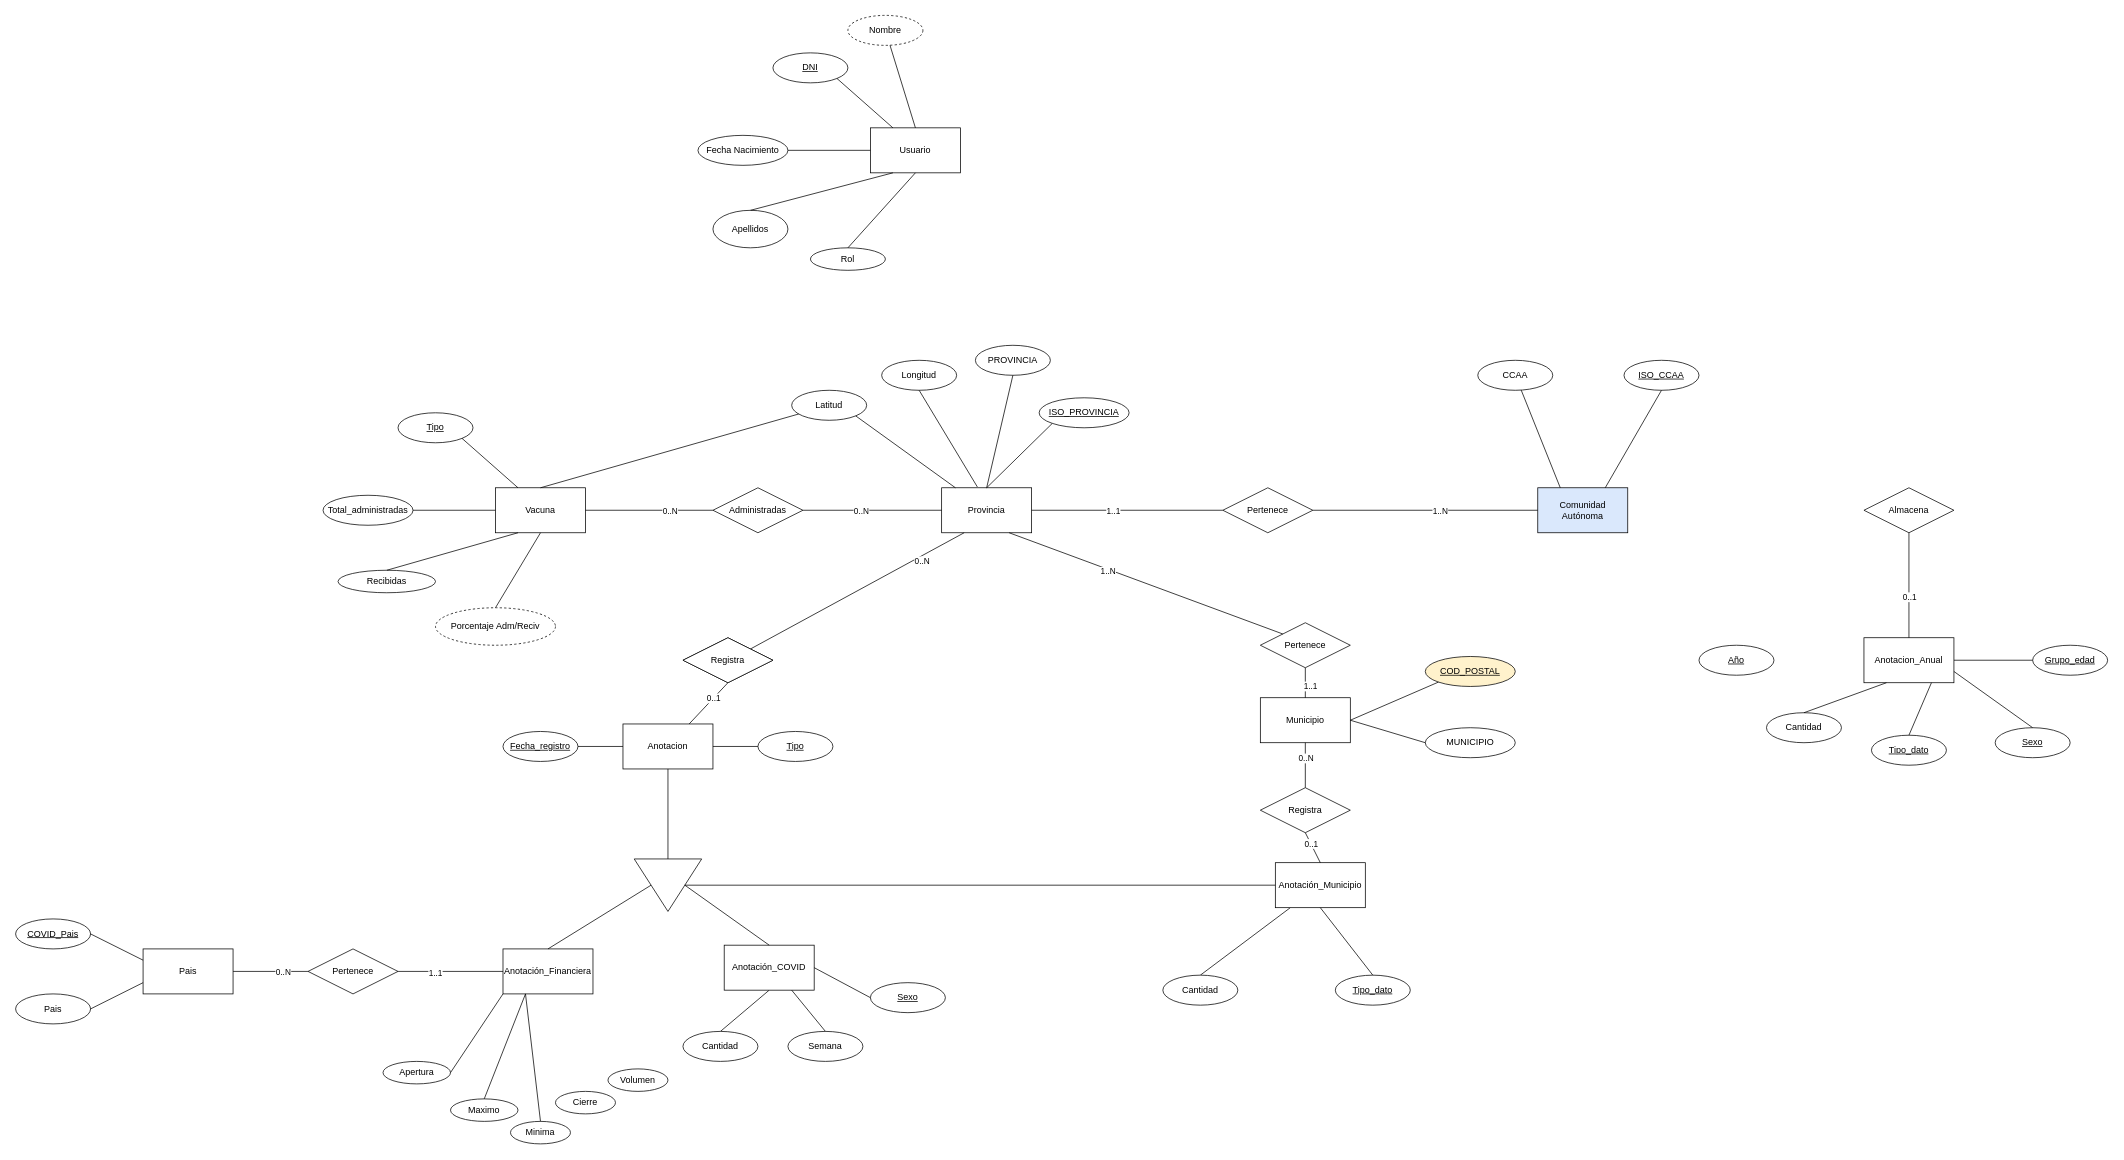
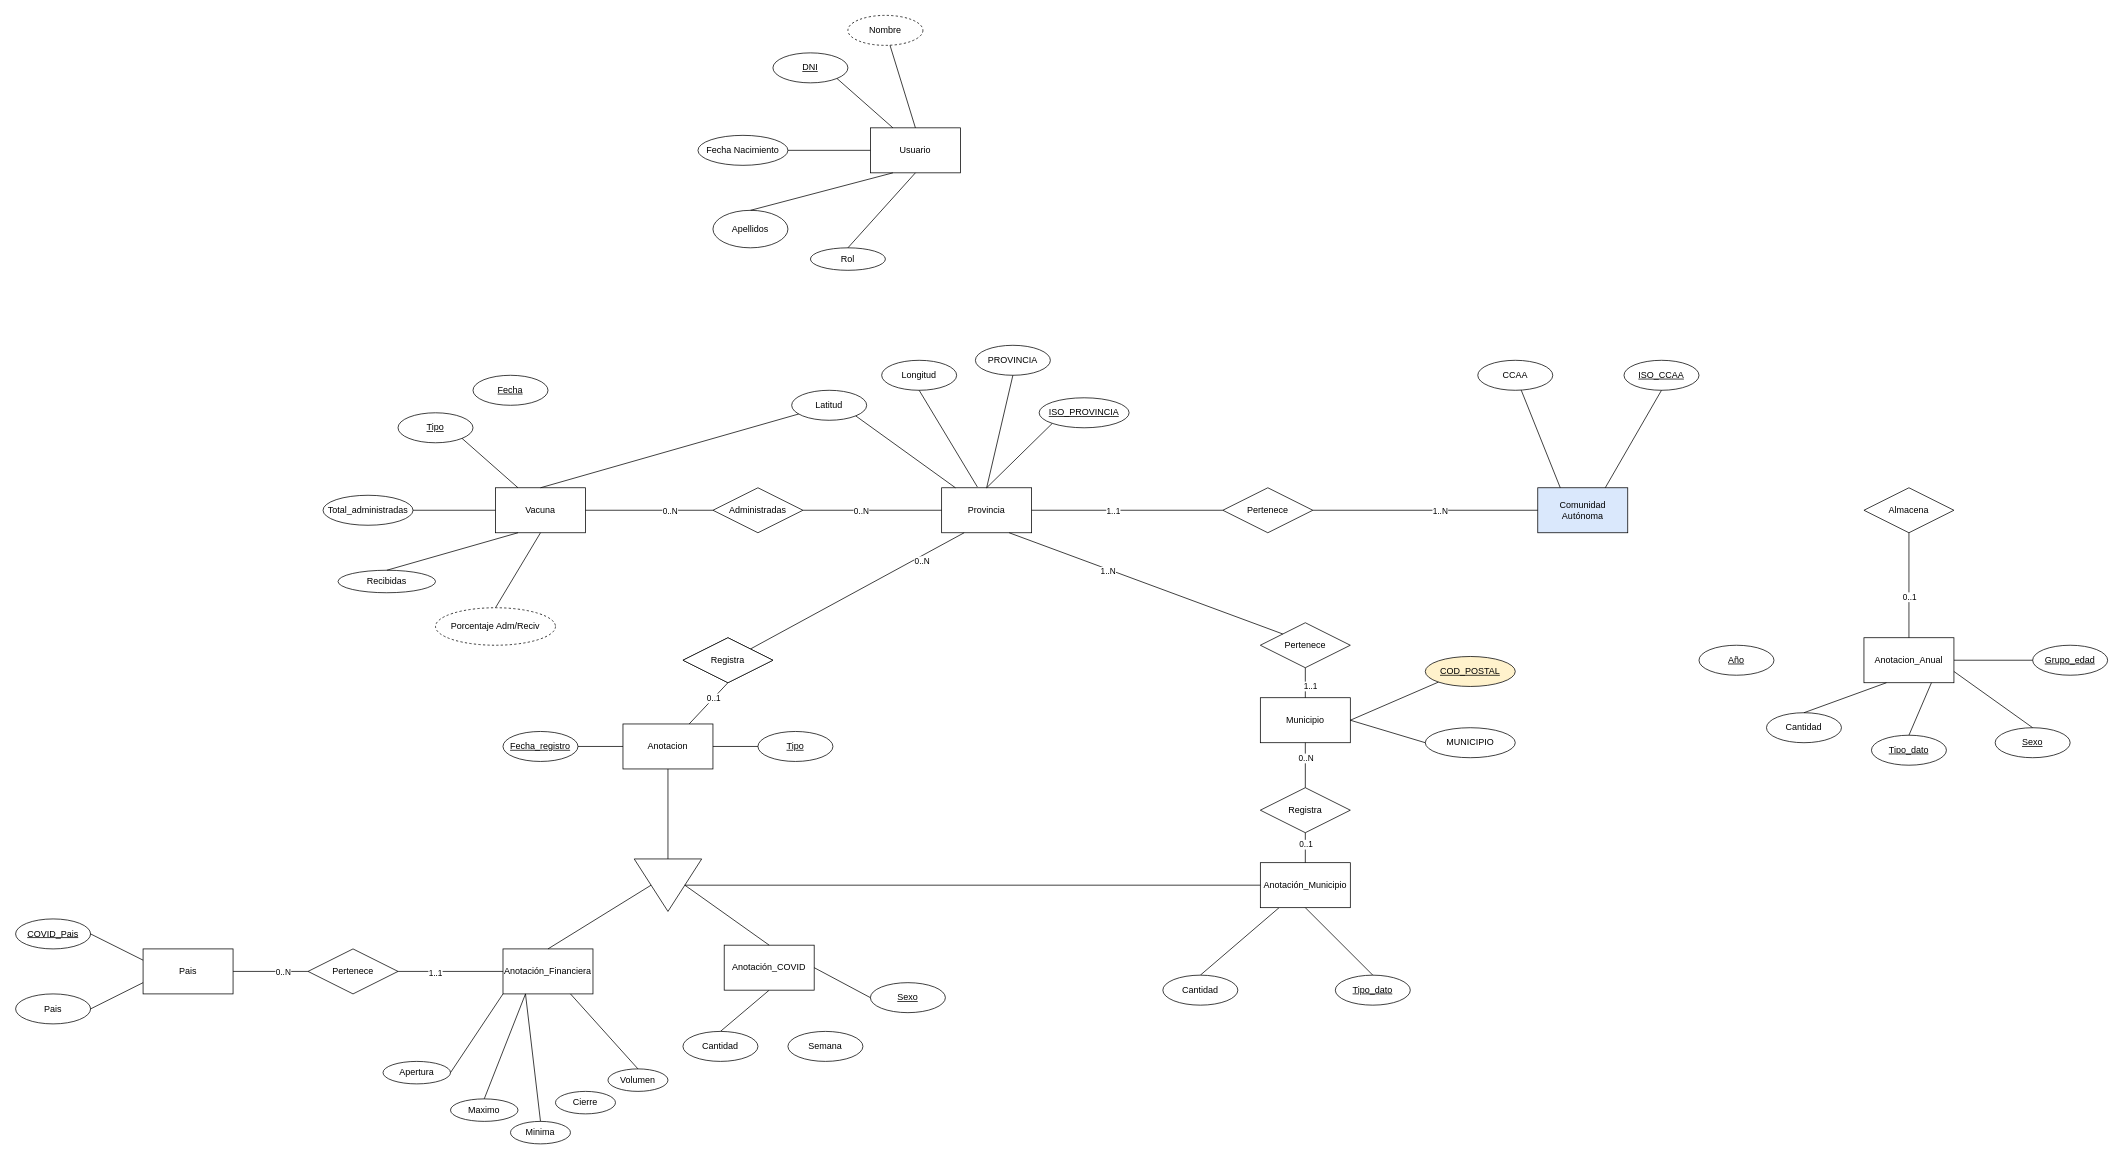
node "Fecha": added
node "Anotación_Municipio": moved (1320, 885) -> (1305, 885)
edge "Anotación_COVID" -- "Semana": removed
edge "Anotación_Financiera" -- "Volumen": added
